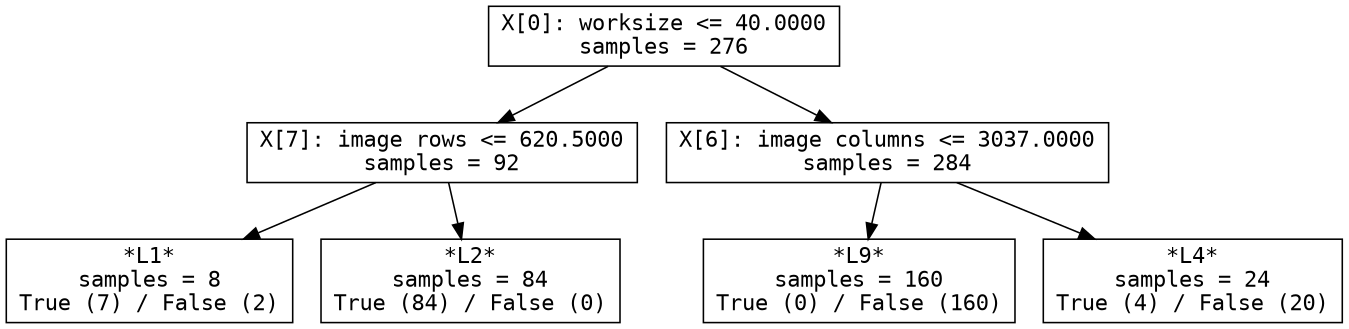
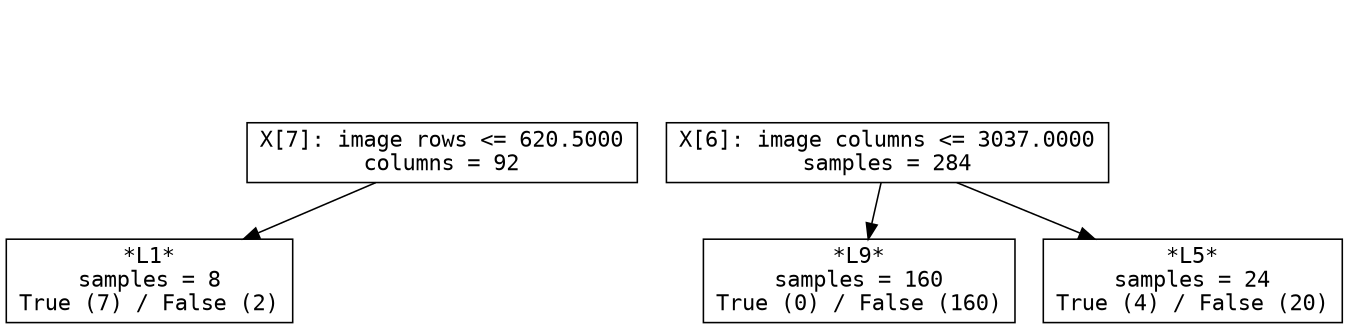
node "X[0]: worksize <= 40.0000 samples = 276": removed
node "X[7]: image rows <= 620.5000 samples = 92": label "X[7]: image rows <= 620.5000 samples = 92" -> "X[7]: image rows <= 620.5000 columns = 92"
node "*L2* samples = 84 True (84) / False (0)": removed
node "*L4* samples = 24 True (4) / False (20)": label "*L4* samples = 24 True (4) / False (20)" -> "*L5* samples = 24 True (4) / False (20)"
